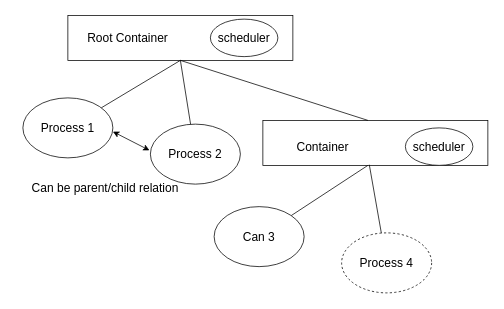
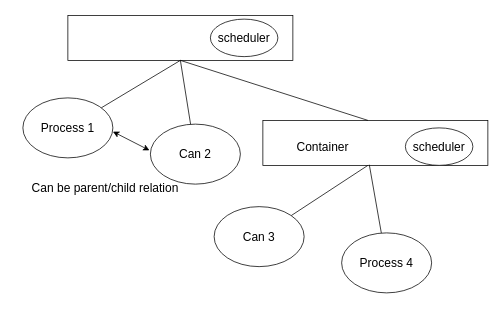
node "Root Container": removed
node "Process 2": label "Process 2" -> "Can 2"
node "Process 4": style dashed -> solid
